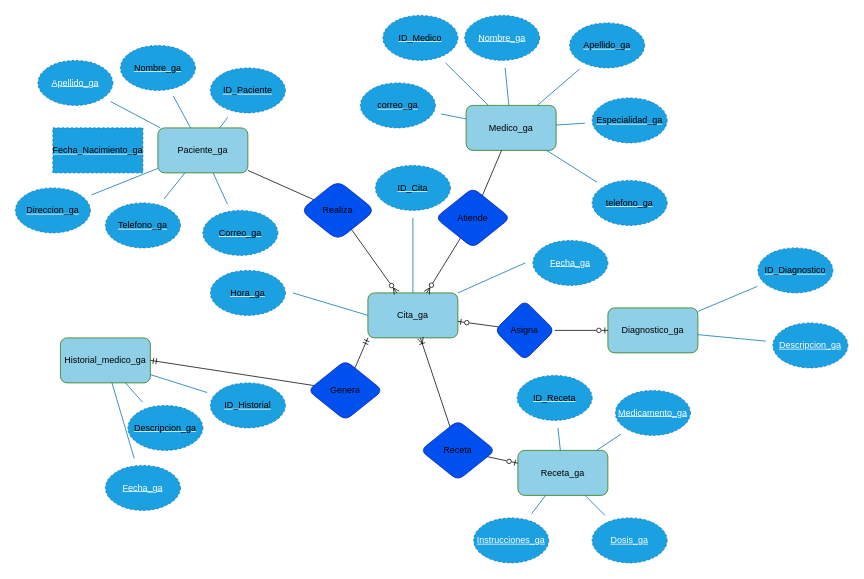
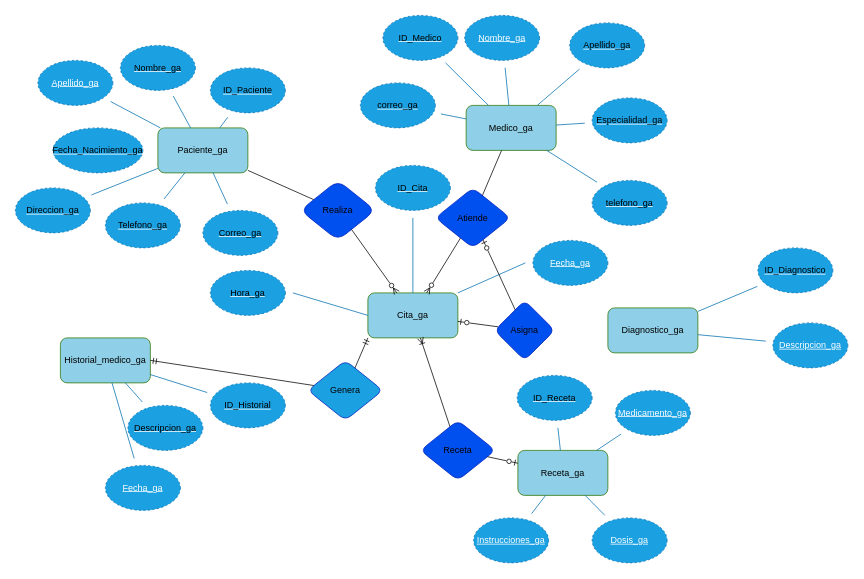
node "Fecha_Nacimiento_ga": shape rectangle -> ellipse
edge "Asigna" -> "Diagnostico_ga": now "Asigna" -> "Atiende"
node "Genera": fillcolor #0050ef -> #1ba1e2
